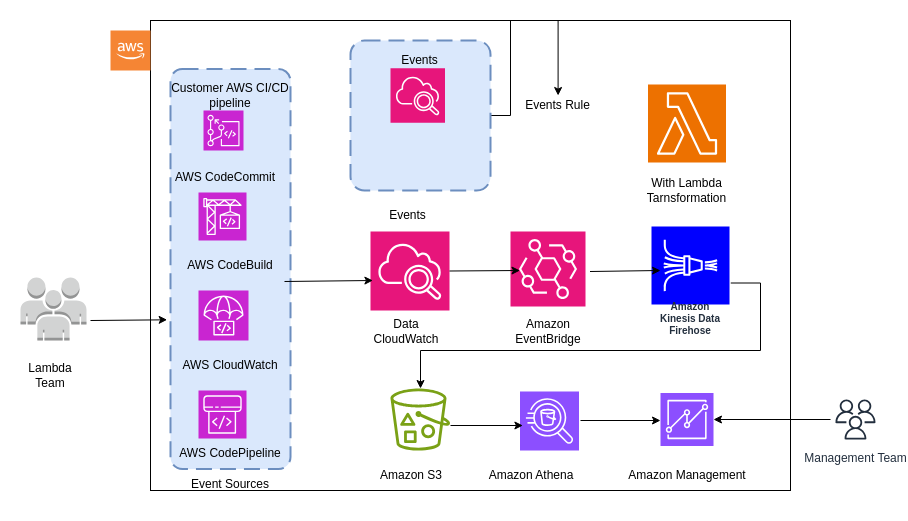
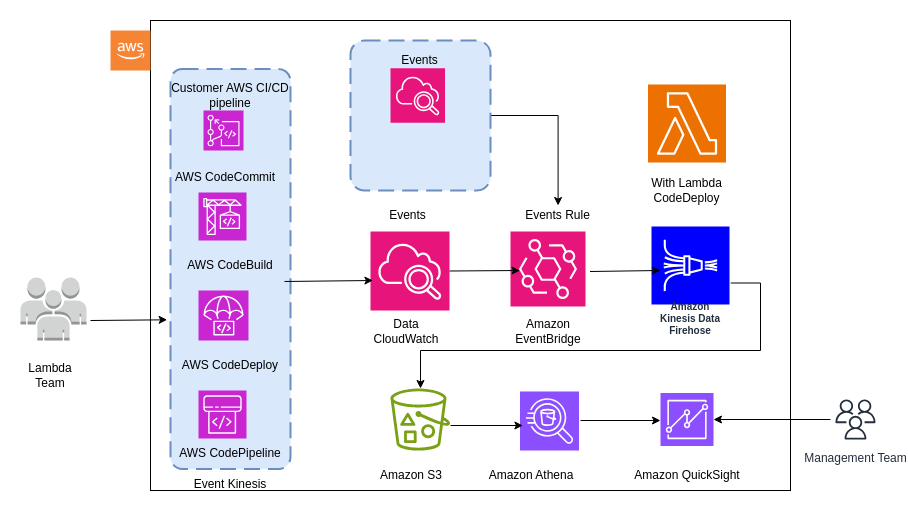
node "Events Rule": moved (558, 106) -> (558, 216)
node "With Lambda Tarnsformation": label "With Lambda Tarnsformation" -> "With Lambda CodeDeploy"
node "AWS CloudWatch": label "AWS CloudWatch" -> "AWS CodeDeploy"
node "Amazon Management": label "Amazon Management" -> "Amazon QuickSight"
node "Event Sources": label "Event Sources" -> "Event Kinesis"
